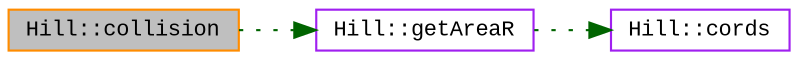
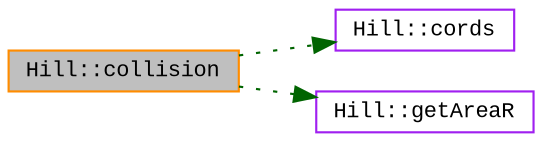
edge "Hill::getAreaR" -> "Hill::cords": now "Hill::collision" -> "Hill::cords"
